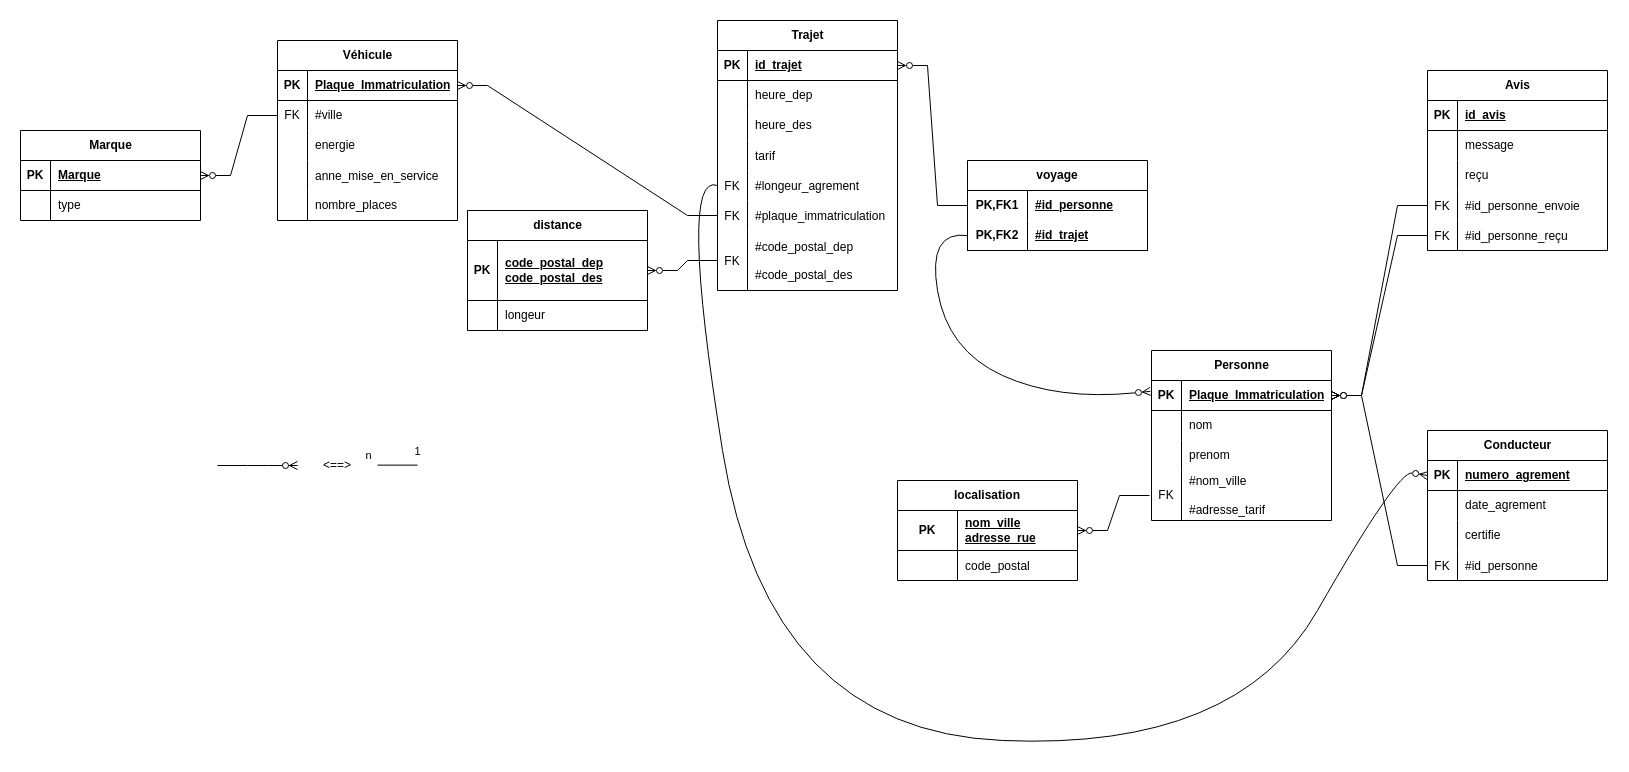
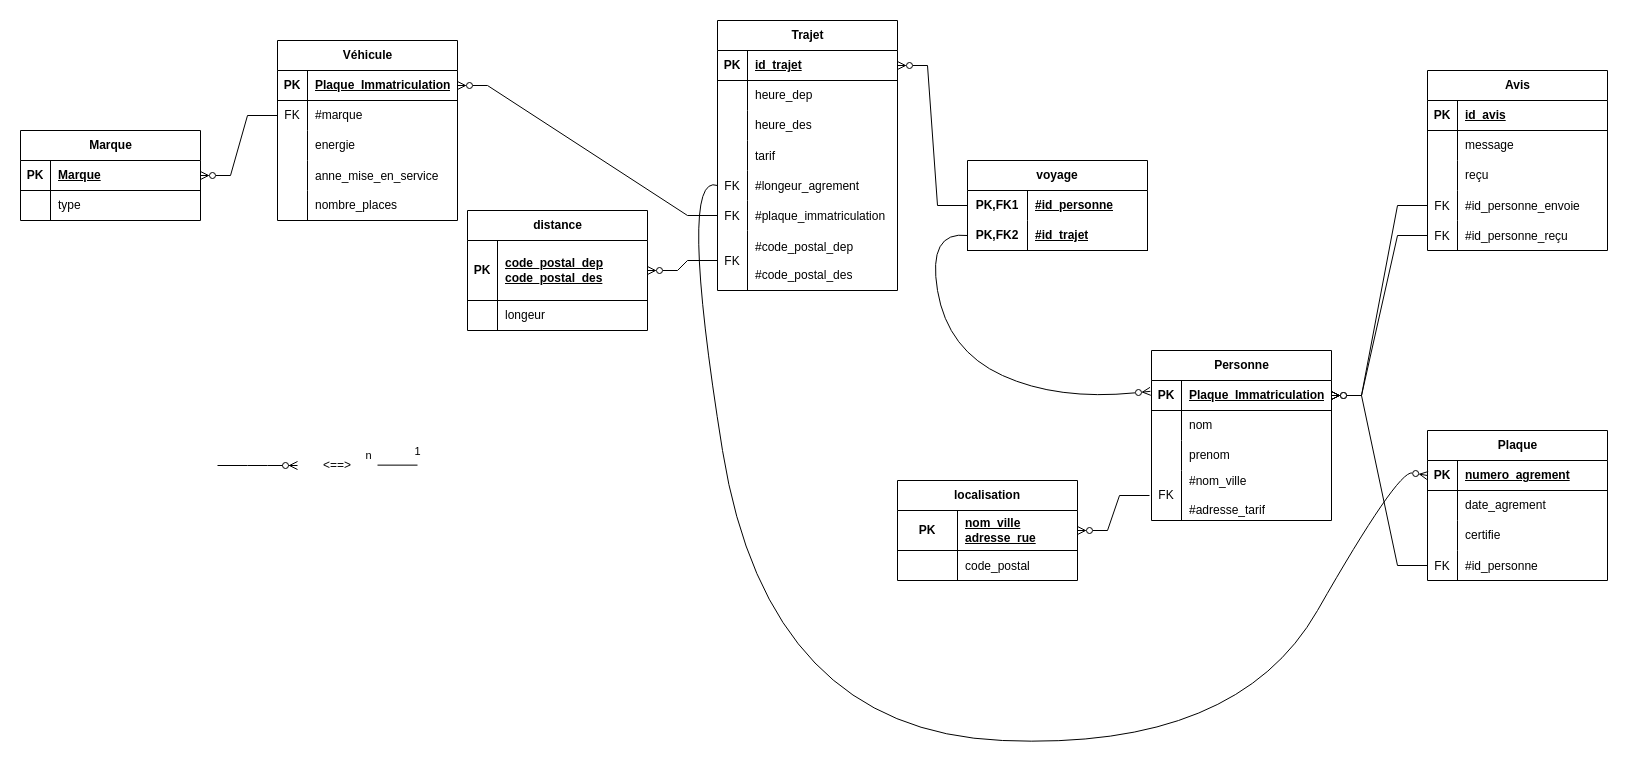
node "#ville": label "#ville" -> "#marque"
node "Conducteur": label "Conducteur" -> "Plaque"
